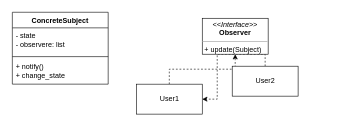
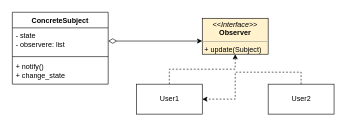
node "<<Interface>> Observer + update(Subject)": fillcolor #ffffff -> #fff2cc
edge "<<Interface>> Observer + update(Subject)" -- "- state - observere: list": added
node "User2": moved (266, 81) -> (302, 99)
